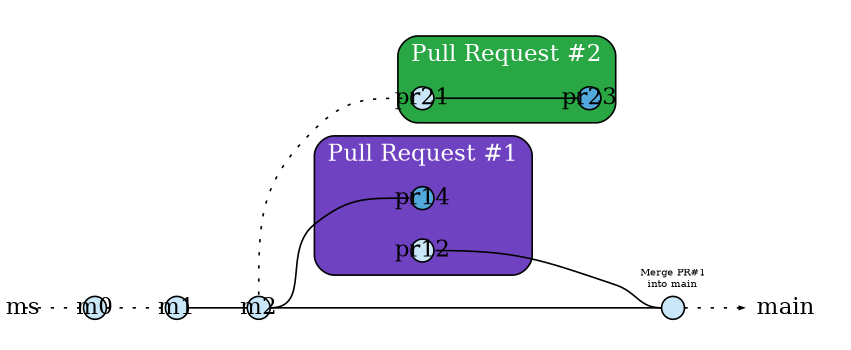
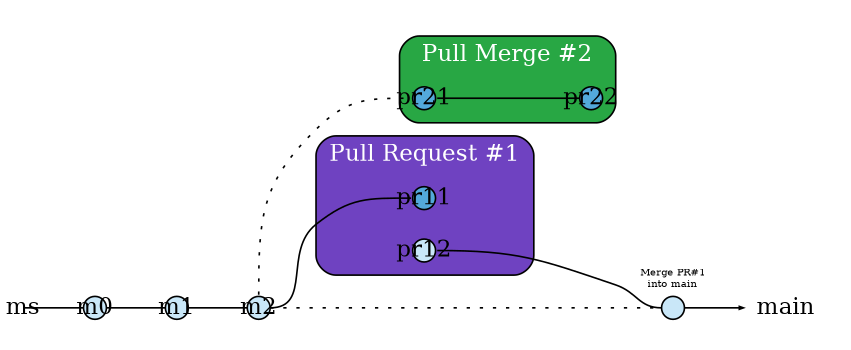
cluster "Pull Request #2": label "Pull Request #2" -> "Pull Merge #2"
node "pr21": fillcolor #c9e7f8 -> #53a9db
node "pr23": label "pr23" -> "pr22"
node "pr14": label "pr14" -> "pr11"
edge "ms" -- "m0": style dotted -> solid
edge "m0" -- "m1": style dotted -> solid
edge "m2" -- "Merge PR#1 into main": style solid -> dotted
edge "Merge PR#1 into main" -> "main": style dotted -> solid
